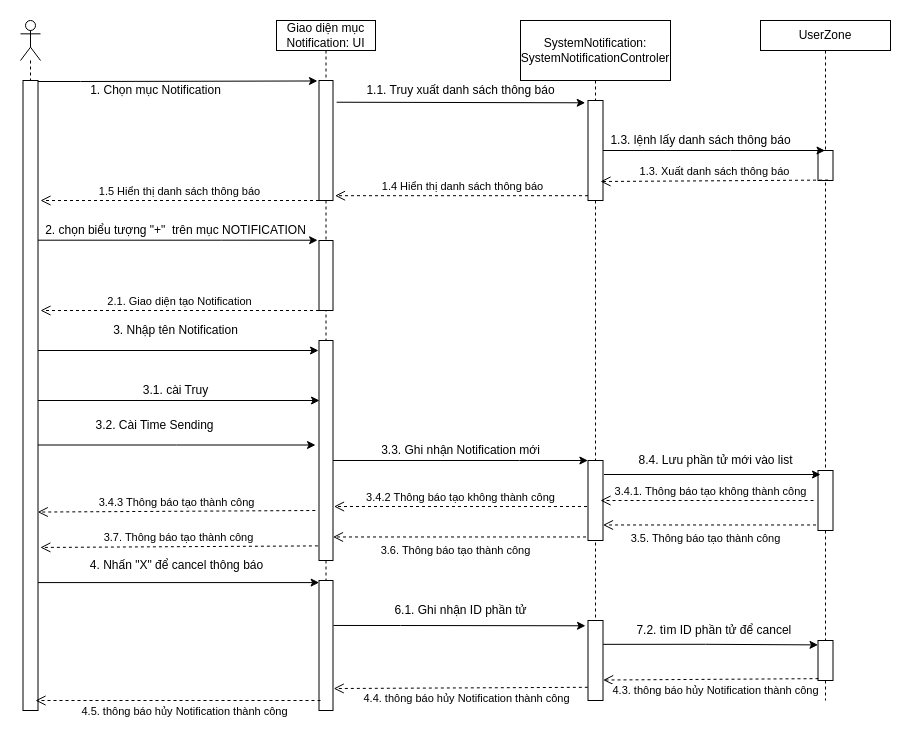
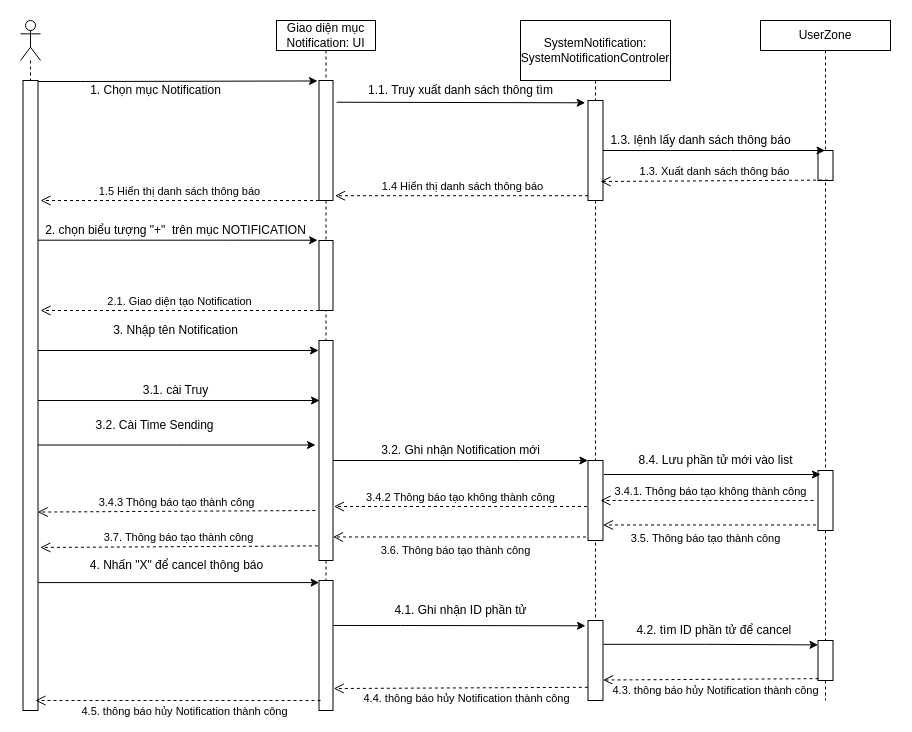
node "1.1. Truy xuất danh sách thông báo": label "1.1. Truy xuất danh sách thông báo" -> "1.1. Truy xuất danh sách thông tìm"
node "3.3. Ghi nhận Notification mới": label "3.3. Ghi nhận Notification mới" -> "3.2. Ghi nhận Notification mới"
node "6.1. Ghi nhận ID phần tử": label "6.1. Ghi nhận ID phần tử" -> "4.1. Ghi nhận ID phần tử"
node "7.2. tìm ID phần tử để cancel": label "7.2. tìm ID phần tử để cancel" -> "4.2. tìm ID phần tử để cancel"
